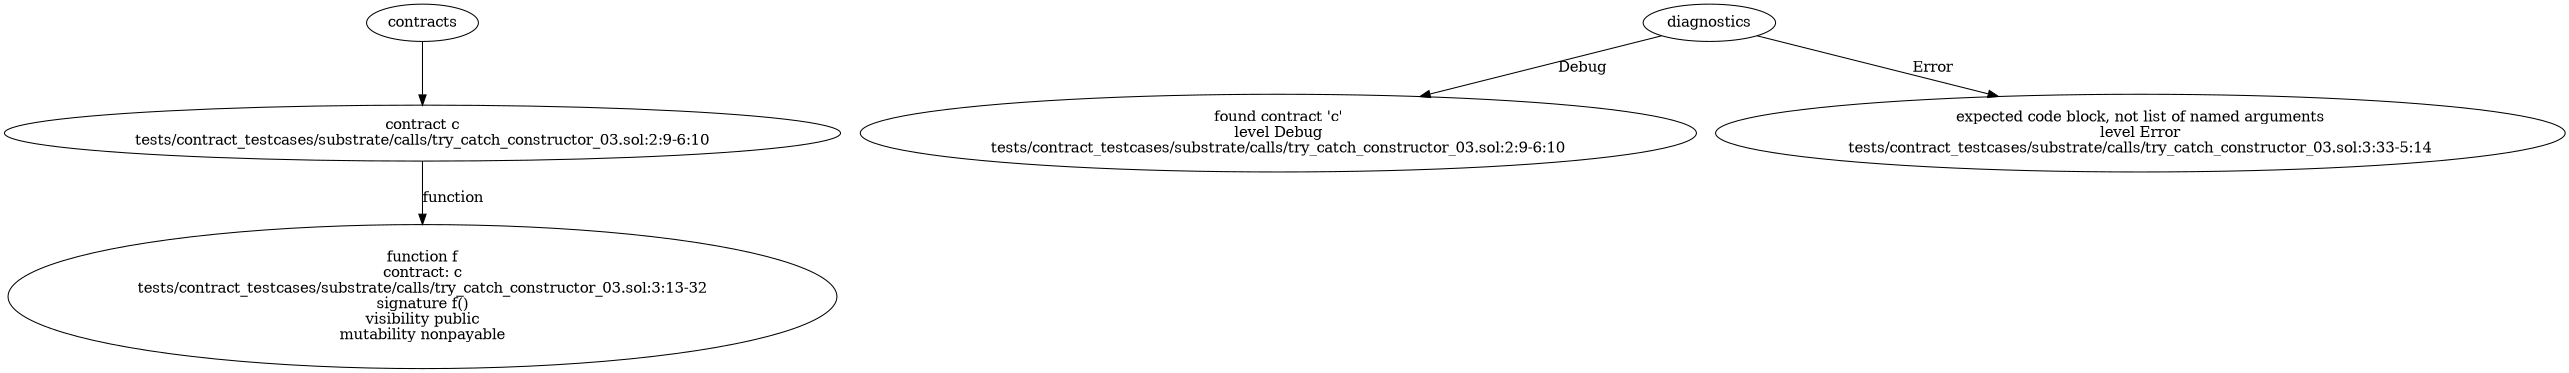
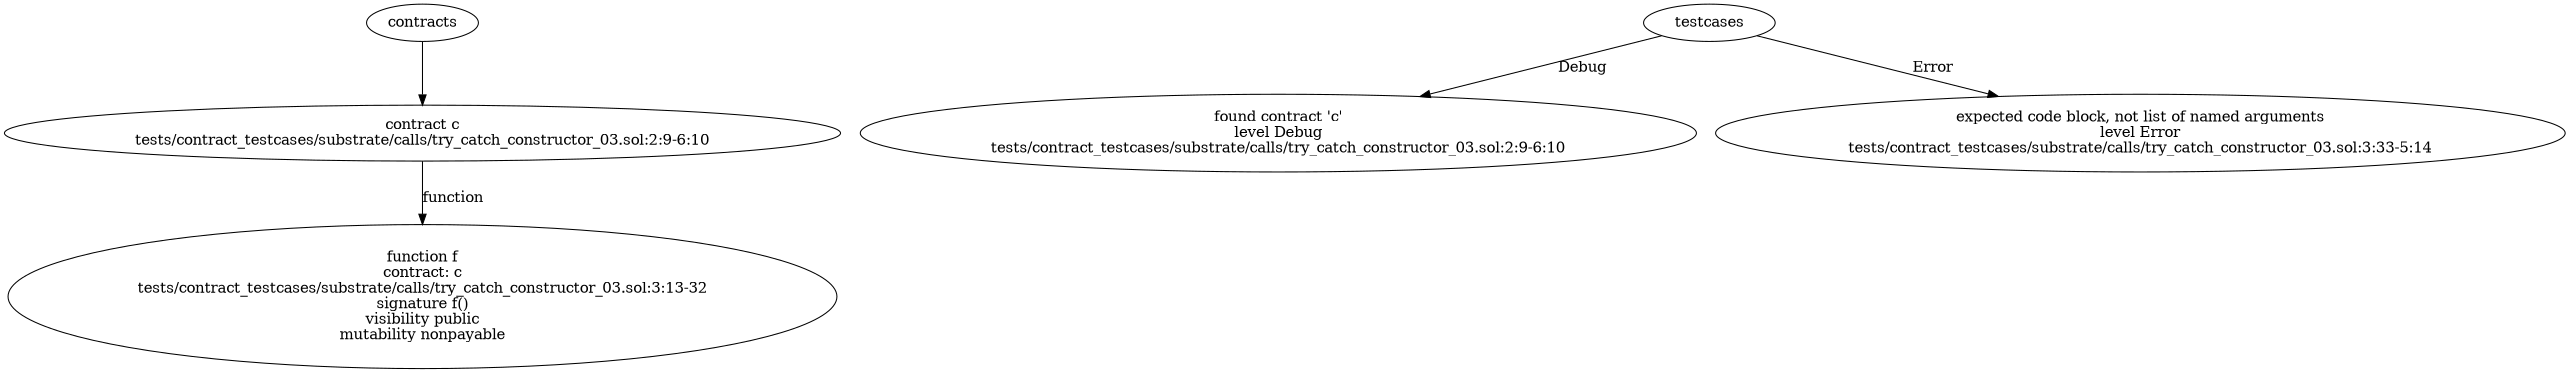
node "diagnostics": label "diagnostics" -> "testcases"
